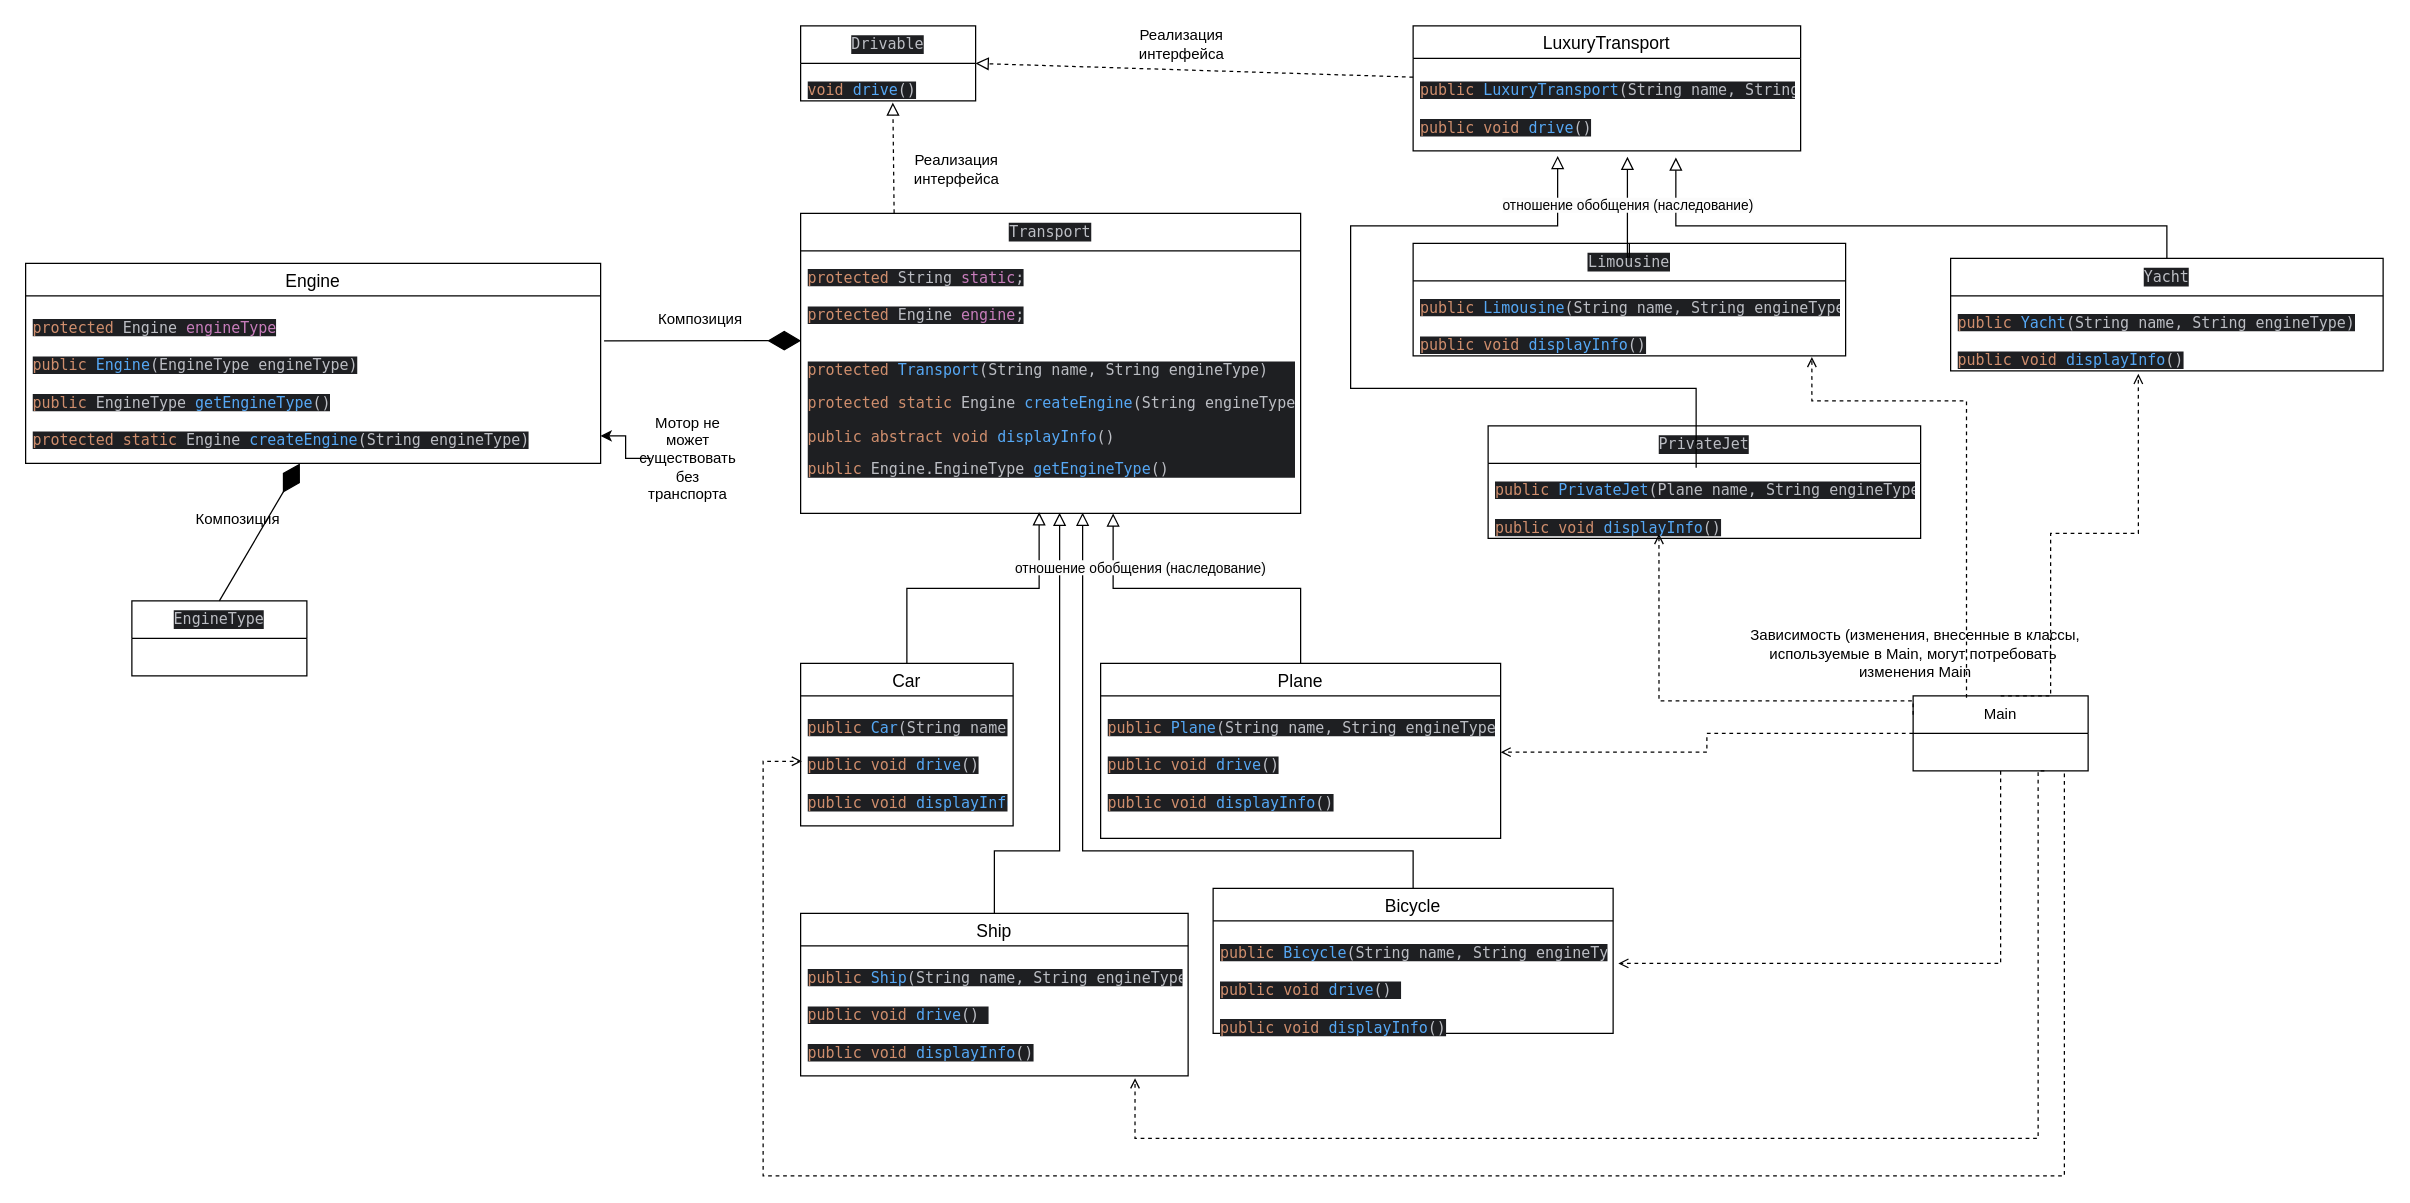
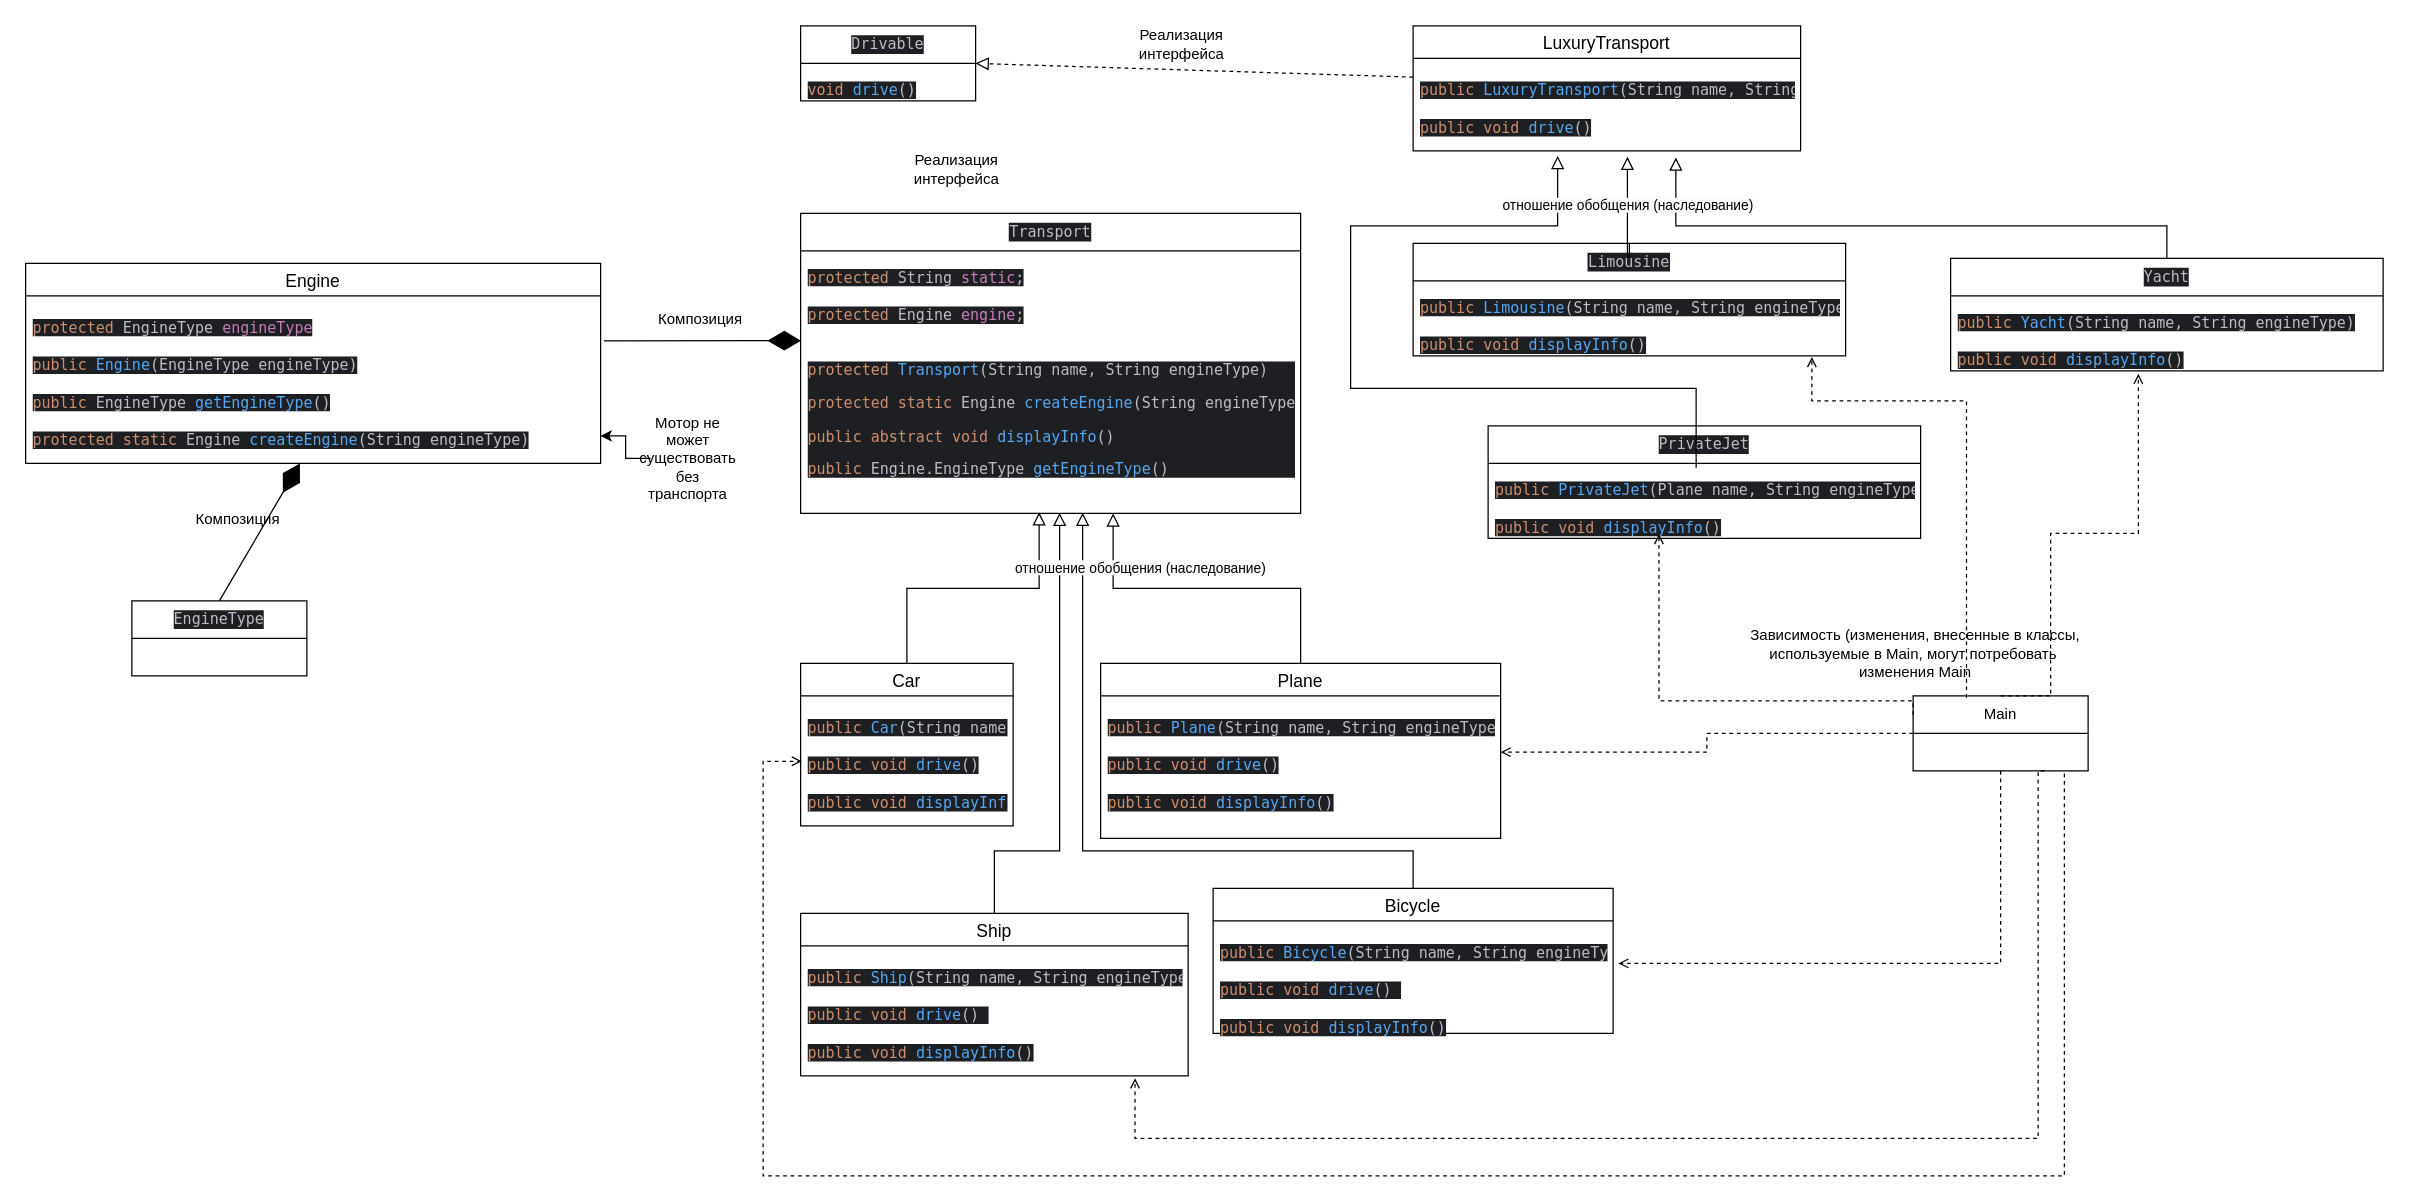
edge "Transport" -> "void drive()": removed
node "protected Engine engineType": label "protected Engine engineType" -> "protected EngineType engineType"
